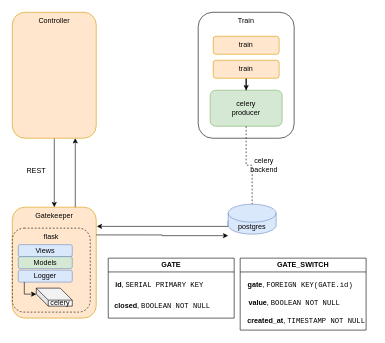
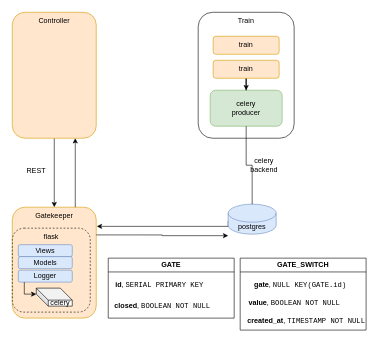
edge "celery producer" -- "postgres": style dashed -> solid
node "Models": fillcolor #d5e8d4 -> #dae8fc
node "gate, FOREIGN KEY(GATE.id)": label "gate, FOREIGN KEY(GATE.id)" -> "gate, NULL KEY(GATE.id)"
